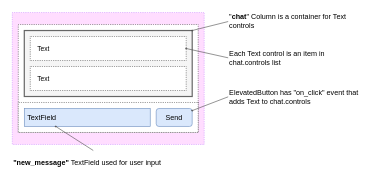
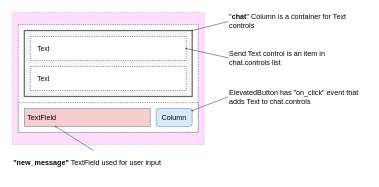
node "Each Text control is an item in chat.controls list": label "Each Text control is an item in chat.controls list" -> "Send Text control is an item in chat.controls list"
node "TextField": fillcolor #dae8fc -> #f8cecc
node "Send": label "Send" -> "Column"
